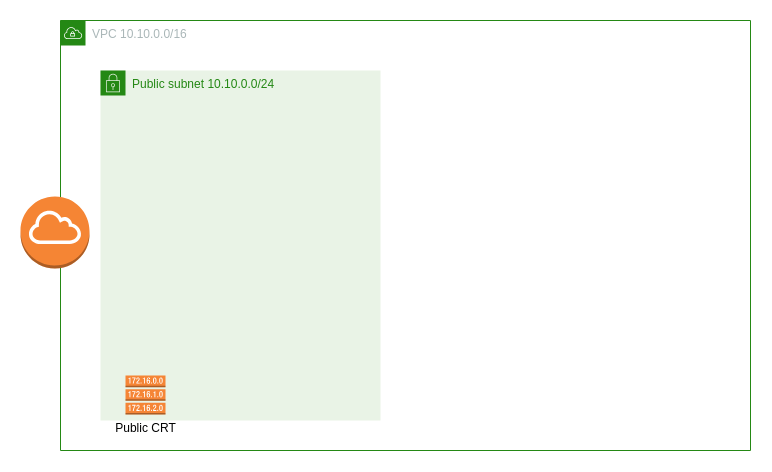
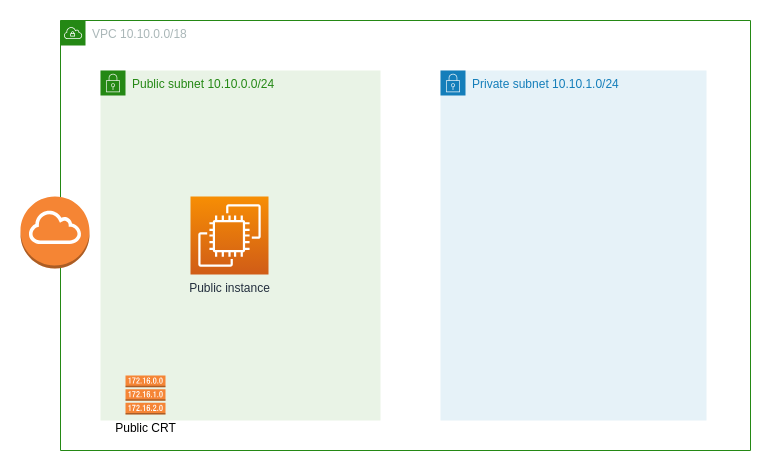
node "VPC 10.10.0.0/16": label "VPC 10.10.0.0/16" -> "VPC 10.10.0.0/18"
node "Public instance": added
node "Private subnet 10.10.1.0/24": added
